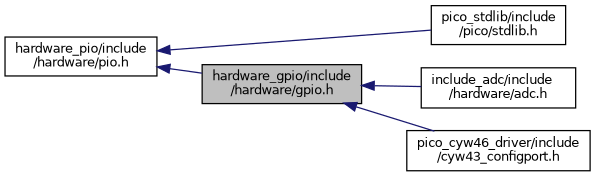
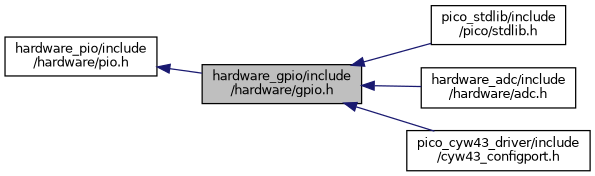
edge "pico_stdlib/include /pico/stdlib.h" -> "hardware_pio/include /hardware/pio.h": now "pico_stdlib/include /pico/stdlib.h" -> "hardware_gpio/include /hardware/gpio.h"
node "include_adc/include /hardware/adc.h": label "include_adc/include /hardware/adc.h" -> "hardware_adc/include /hardware/adc.h"
node "pico_cyw46_driver/include /cyw43_configport.h": label "pico_cyw46_driver/include /cyw43_configport.h" -> "pico_cyw43_driver/include /cyw43_configport.h"
